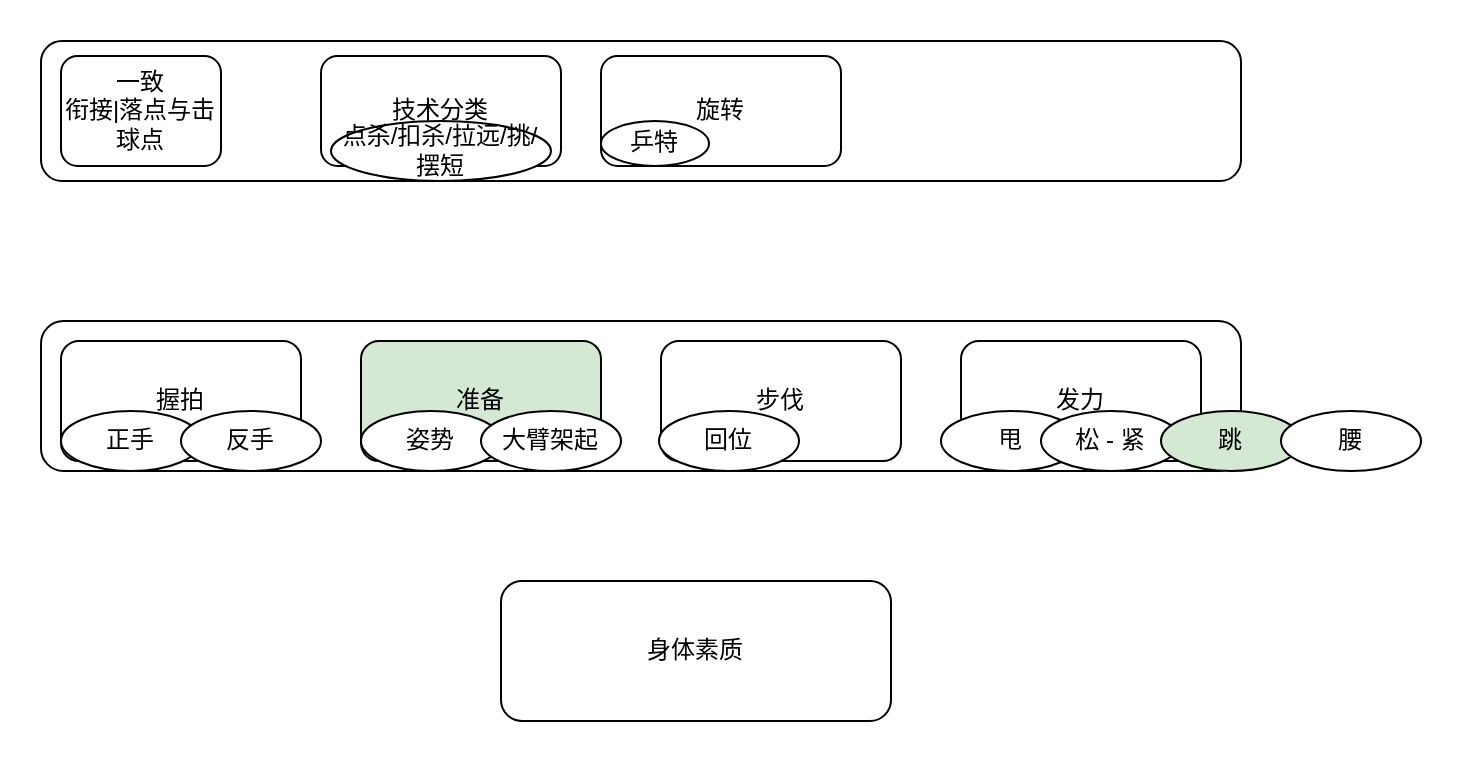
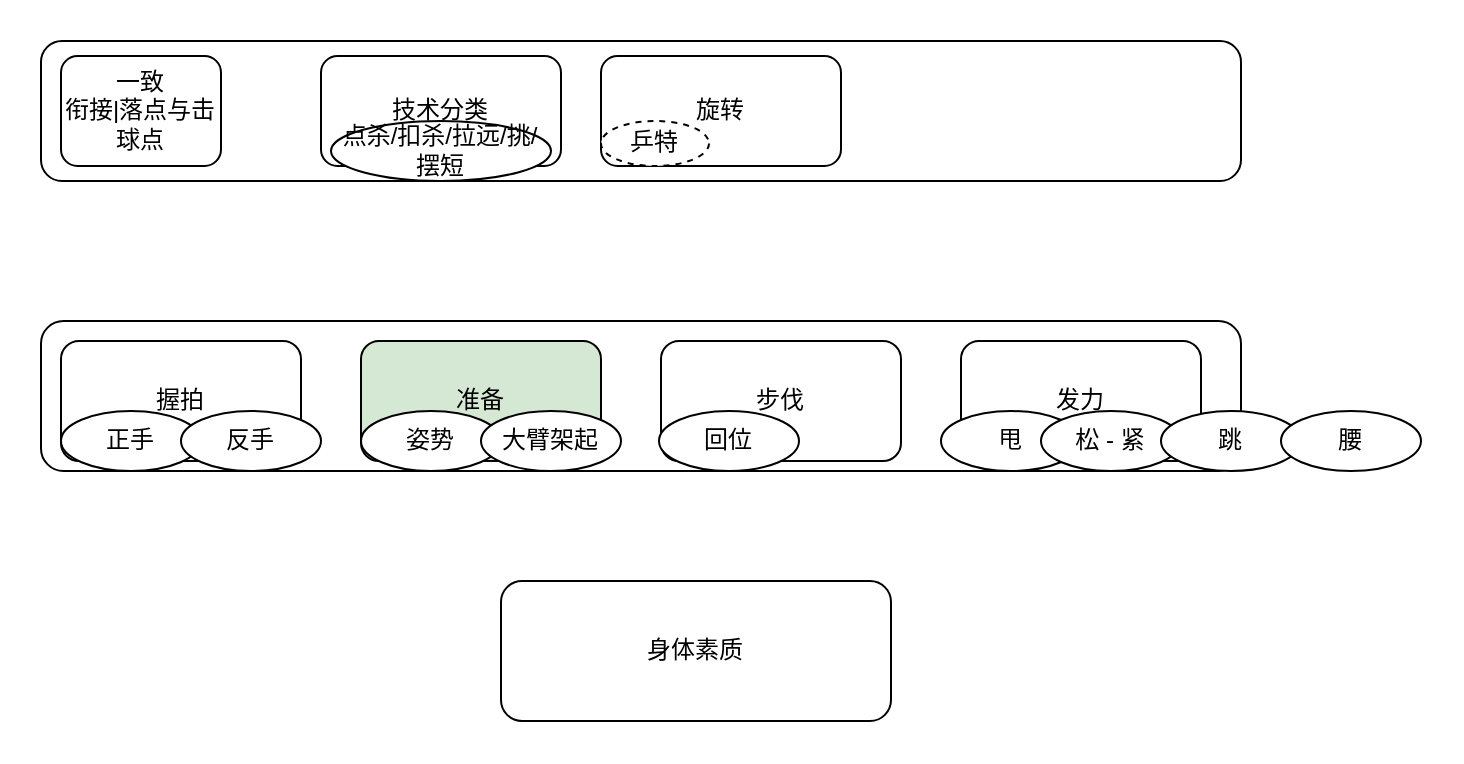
node "乒特": style solid -> dashed
node "跳": fillcolor #d5e8d4 -> #ffffff
